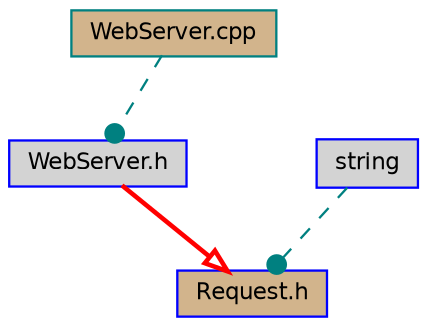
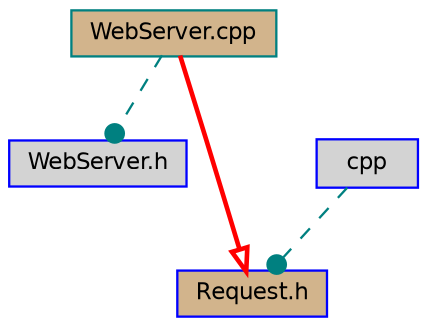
node "string": label "string" -> "cpp"
edge "WebServer.h" -> "Request.h": now "WebServer.cpp" -> "Request.h"
